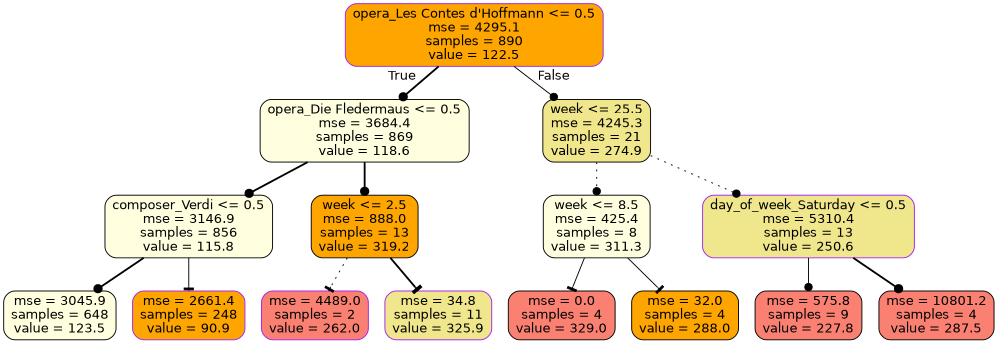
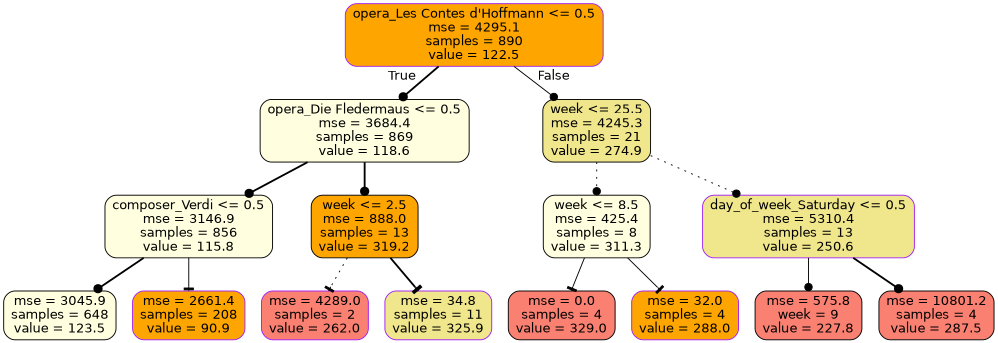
node "mse = 2661.4 samples = 248 value = 90.9": label "mse = 2661.4 samples = 248 value = 90.9" -> "mse = 2661.4 samples = 208 value = 90.9"
node "mse = 4489.0 samples = 2 value = 262.0": label "mse = 4489.0 samples = 2 value = 262.0" -> "mse = 4289.0 samples = 2 value = 262.0"
node "mse = 32.0 samples = 4 value = 288.0": color black -> purple
node "mse = 575.8 samples = 9 value = 227.8": label "mse = 575.8 samples = 9 value = 227.8" -> "mse = 575.8 week = 9 value = 227.8"
